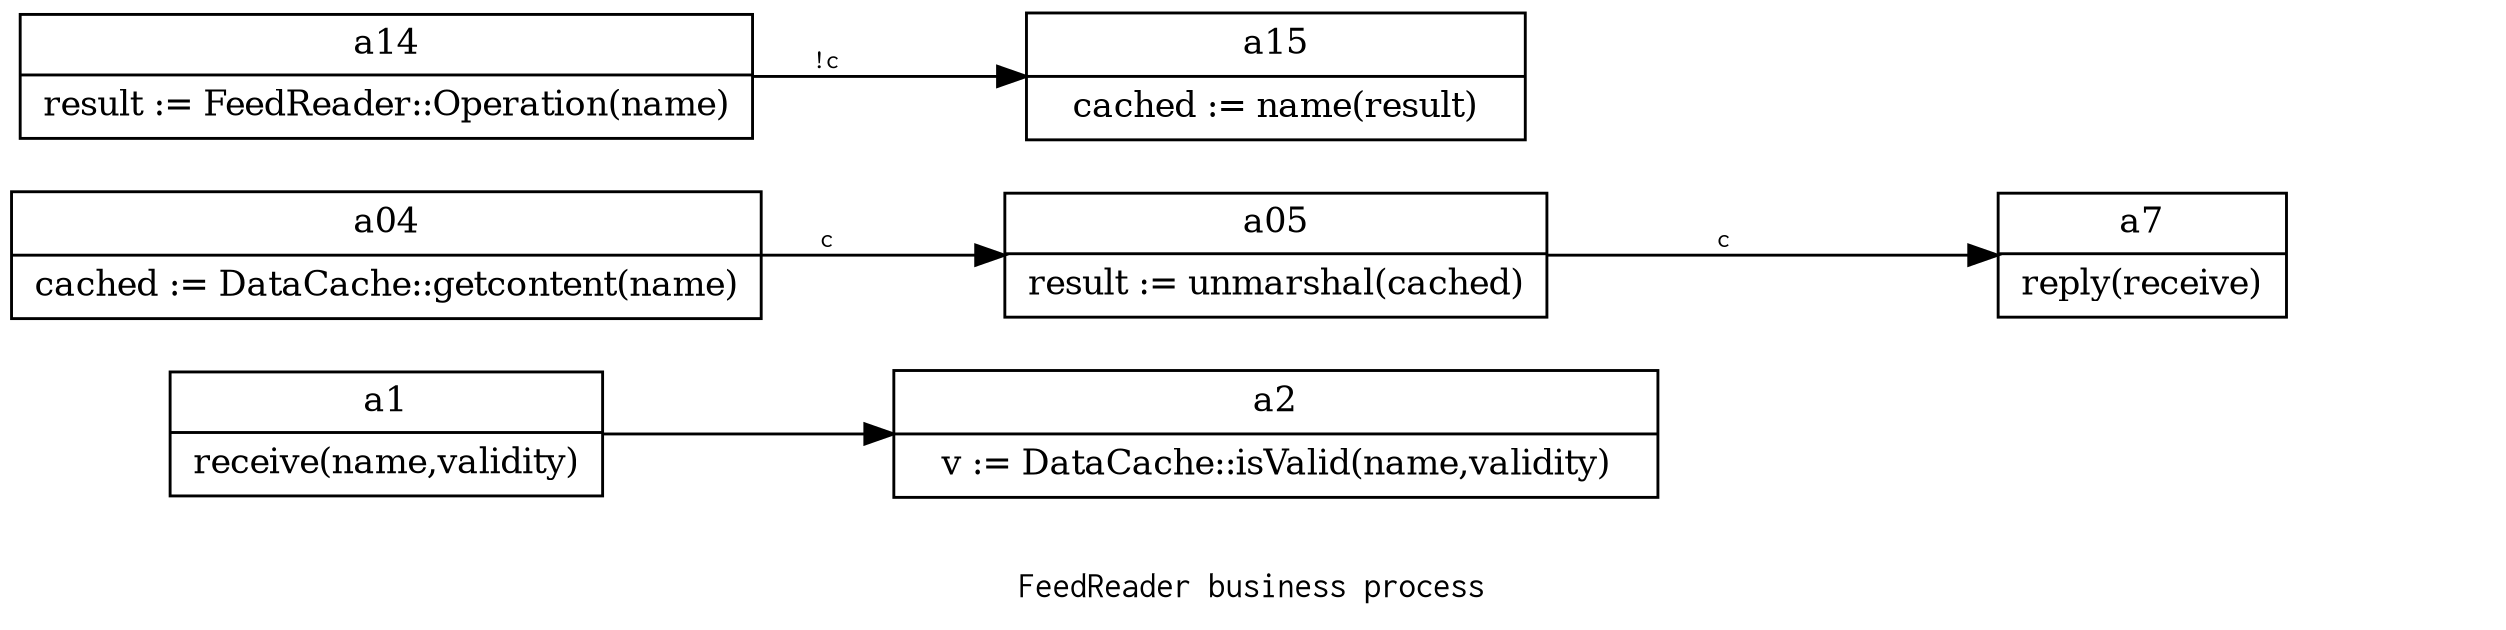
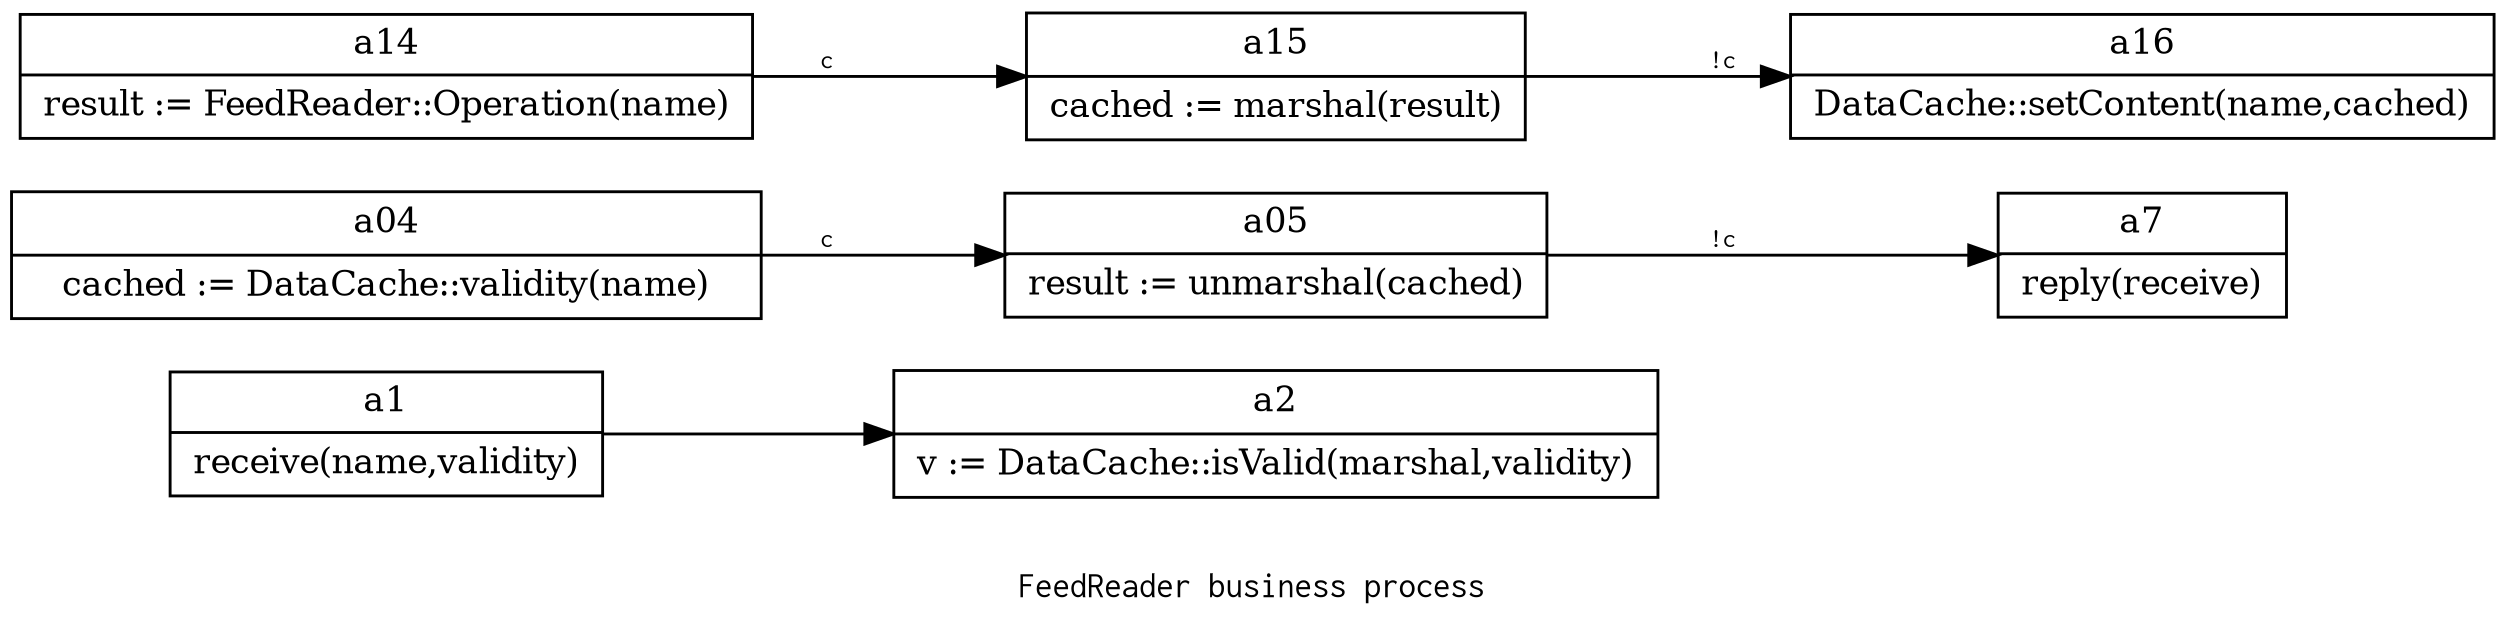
edge "a14" -> "a15": label "!c" -> "c"
node "a16": added
node "a15": text "cached := name(result)" -> "cached := marshal(result)"
edge "a05" -> "a7": label "c" -> "!c"
node "a04": text "cached := DataCache::getcontent(name)" -> "cached := DataCache::validity(name)"
node "a2": text "v := DataCache::isValid(name,validity)" -> "v := DataCache::isValid(marshal,validity)"
